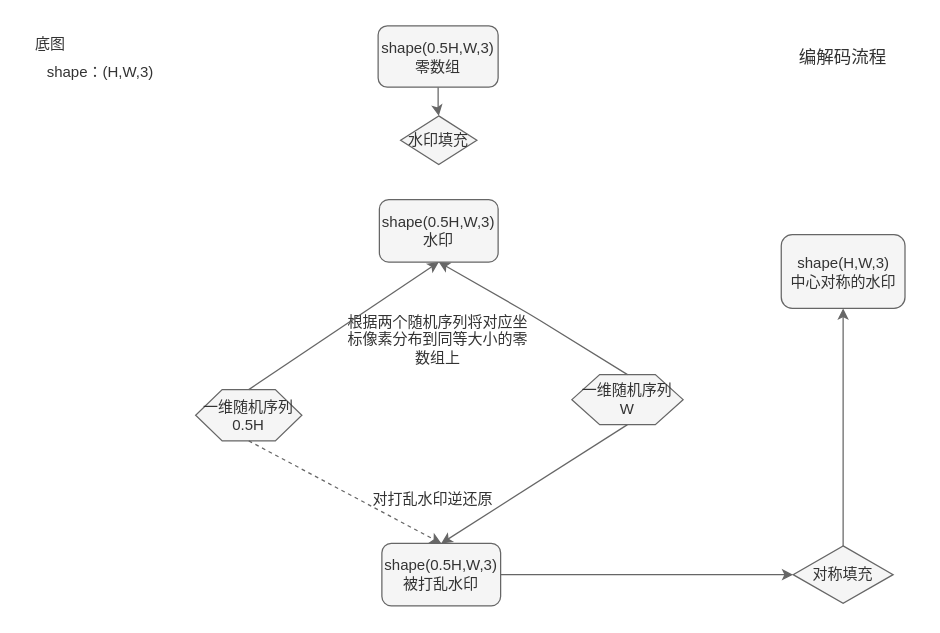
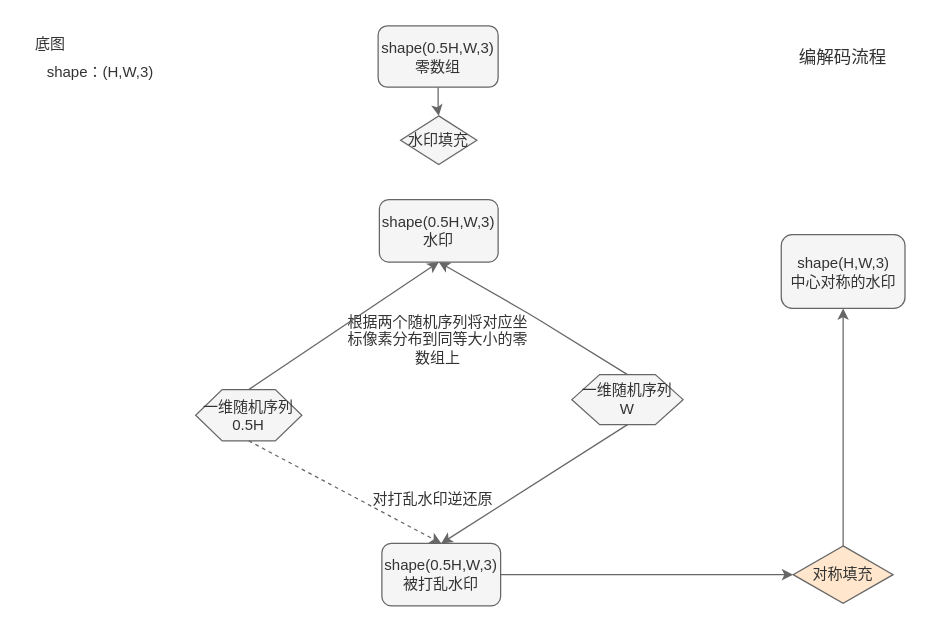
node "对称填充": fillcolor #f5f5f5 -> #ffe6cc
